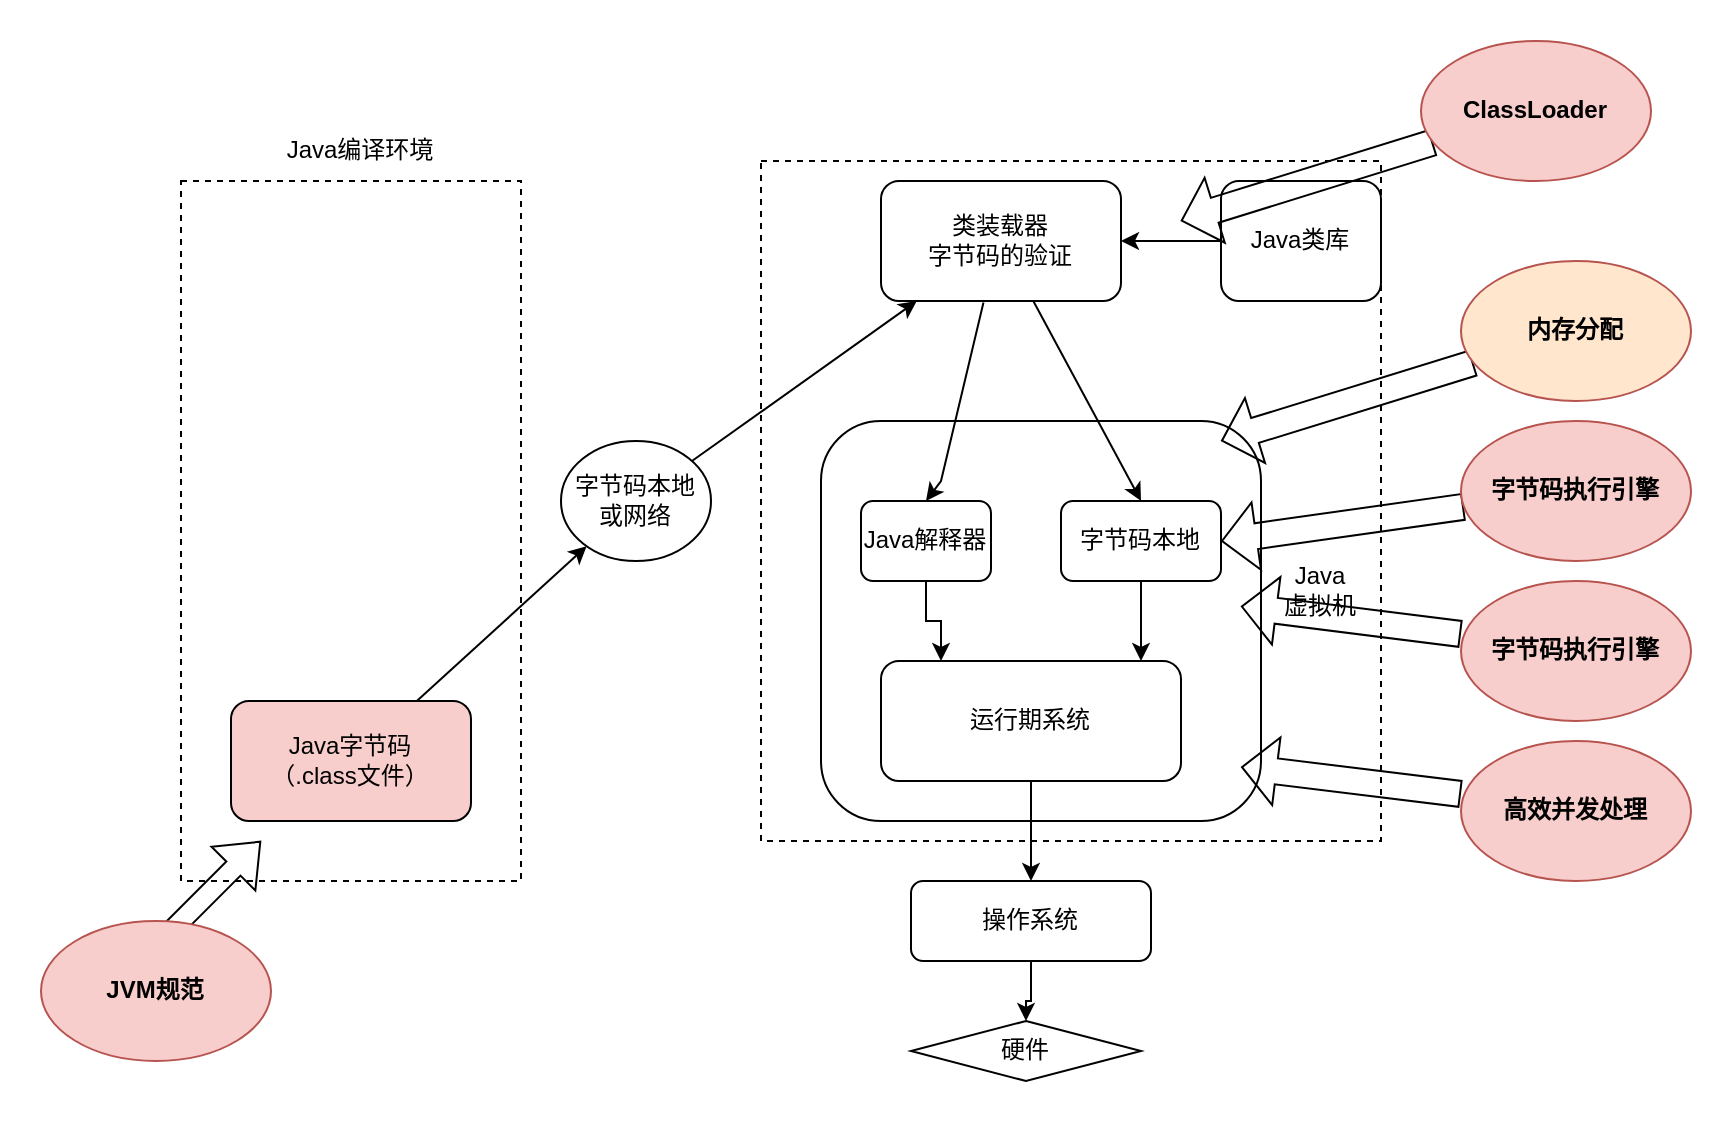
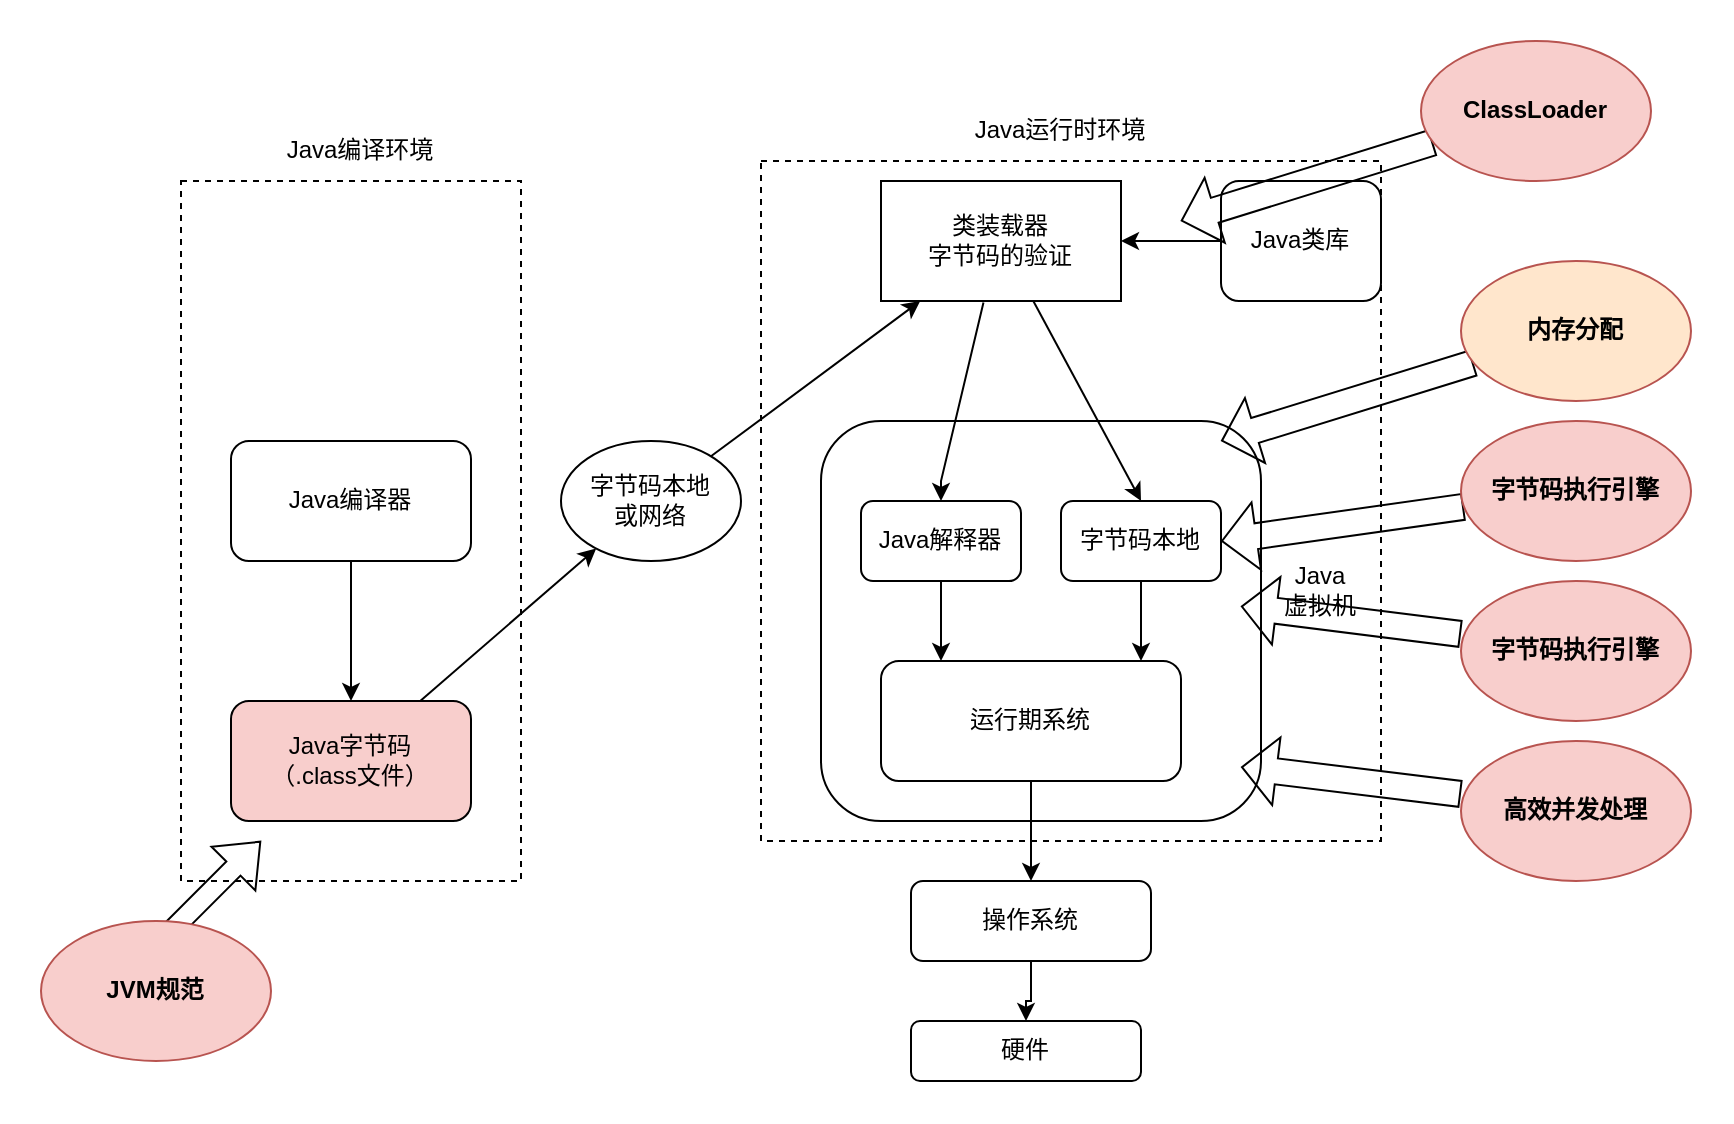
node "Java运行时环境": added
node "类装载器 字节码的验证": shape rounded rectangle -> rectangle
node "Java编译器": added
node "字节码本地 或网络": size 150x120 -> 180x120
node "Java解释器": size 130x80 -> 160x80
edge "Java编译器" -> "Java字节码 （.class文件）": added
node "硬件": shape diamond -> rounded rectangle
